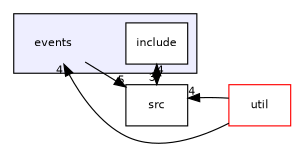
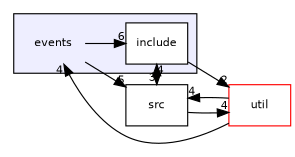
edge "events" -> "include": added
edge "include" -> "util": added
edge "src" -> "util": added
